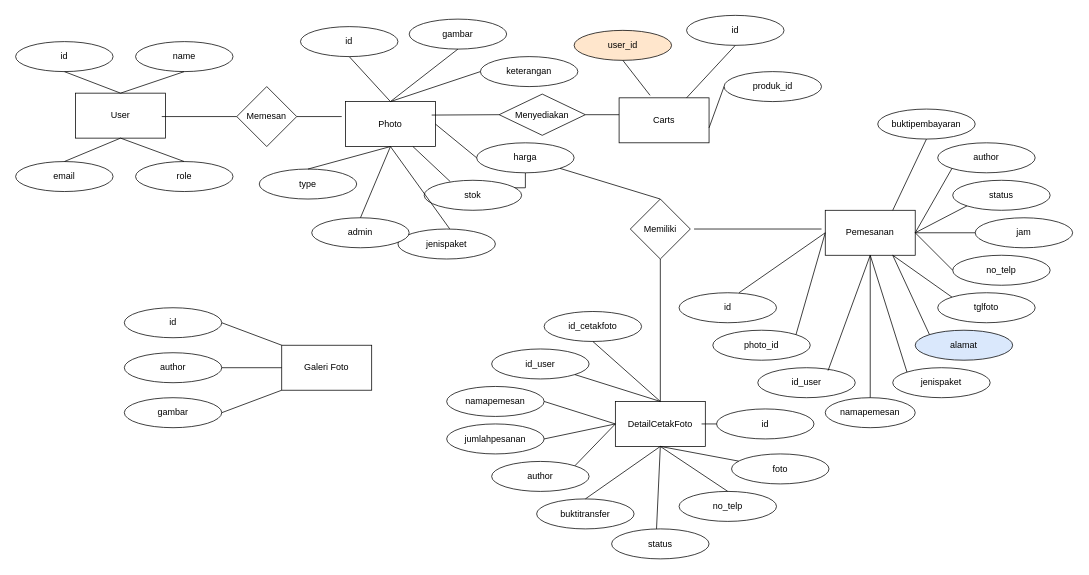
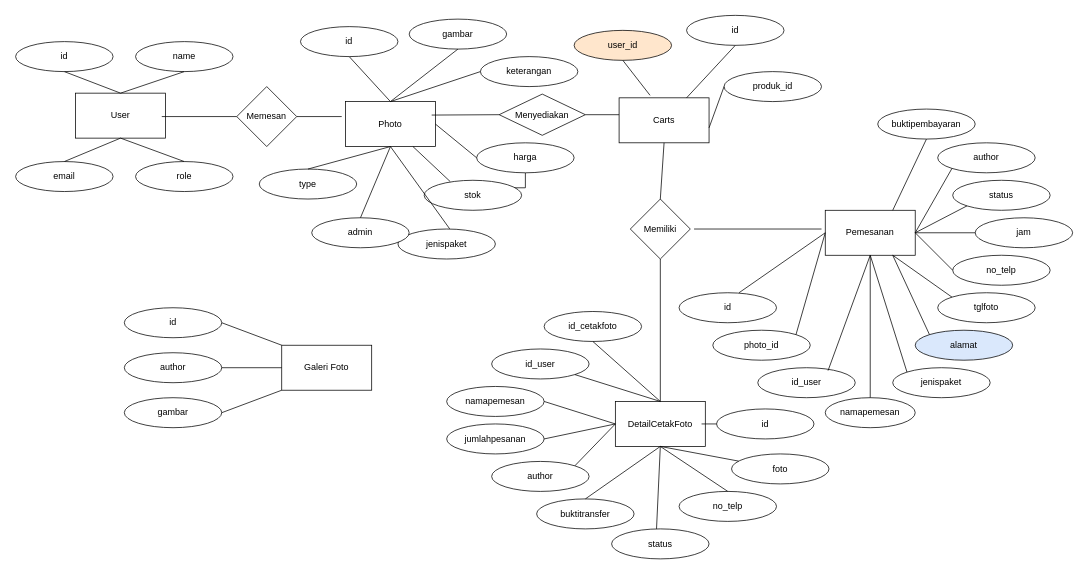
edge "harga" -- "Memiliki": now "Carts" -- "Memiliki"
